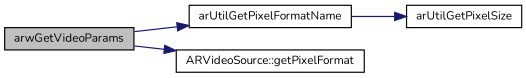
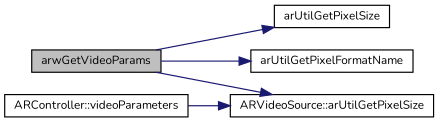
edge "arUtilGetPixelFormatName" -> "arUtilGetPixelSize": now "arwGetVideoParams" -> "arUtilGetPixelSize"
node "ARVideoSource::getPixelFormat": label "ARVideoSource::getPixelFormat" -> "ARVideoSource::arUtilGetPixelSize"
node "ARController::videoParameters": added
